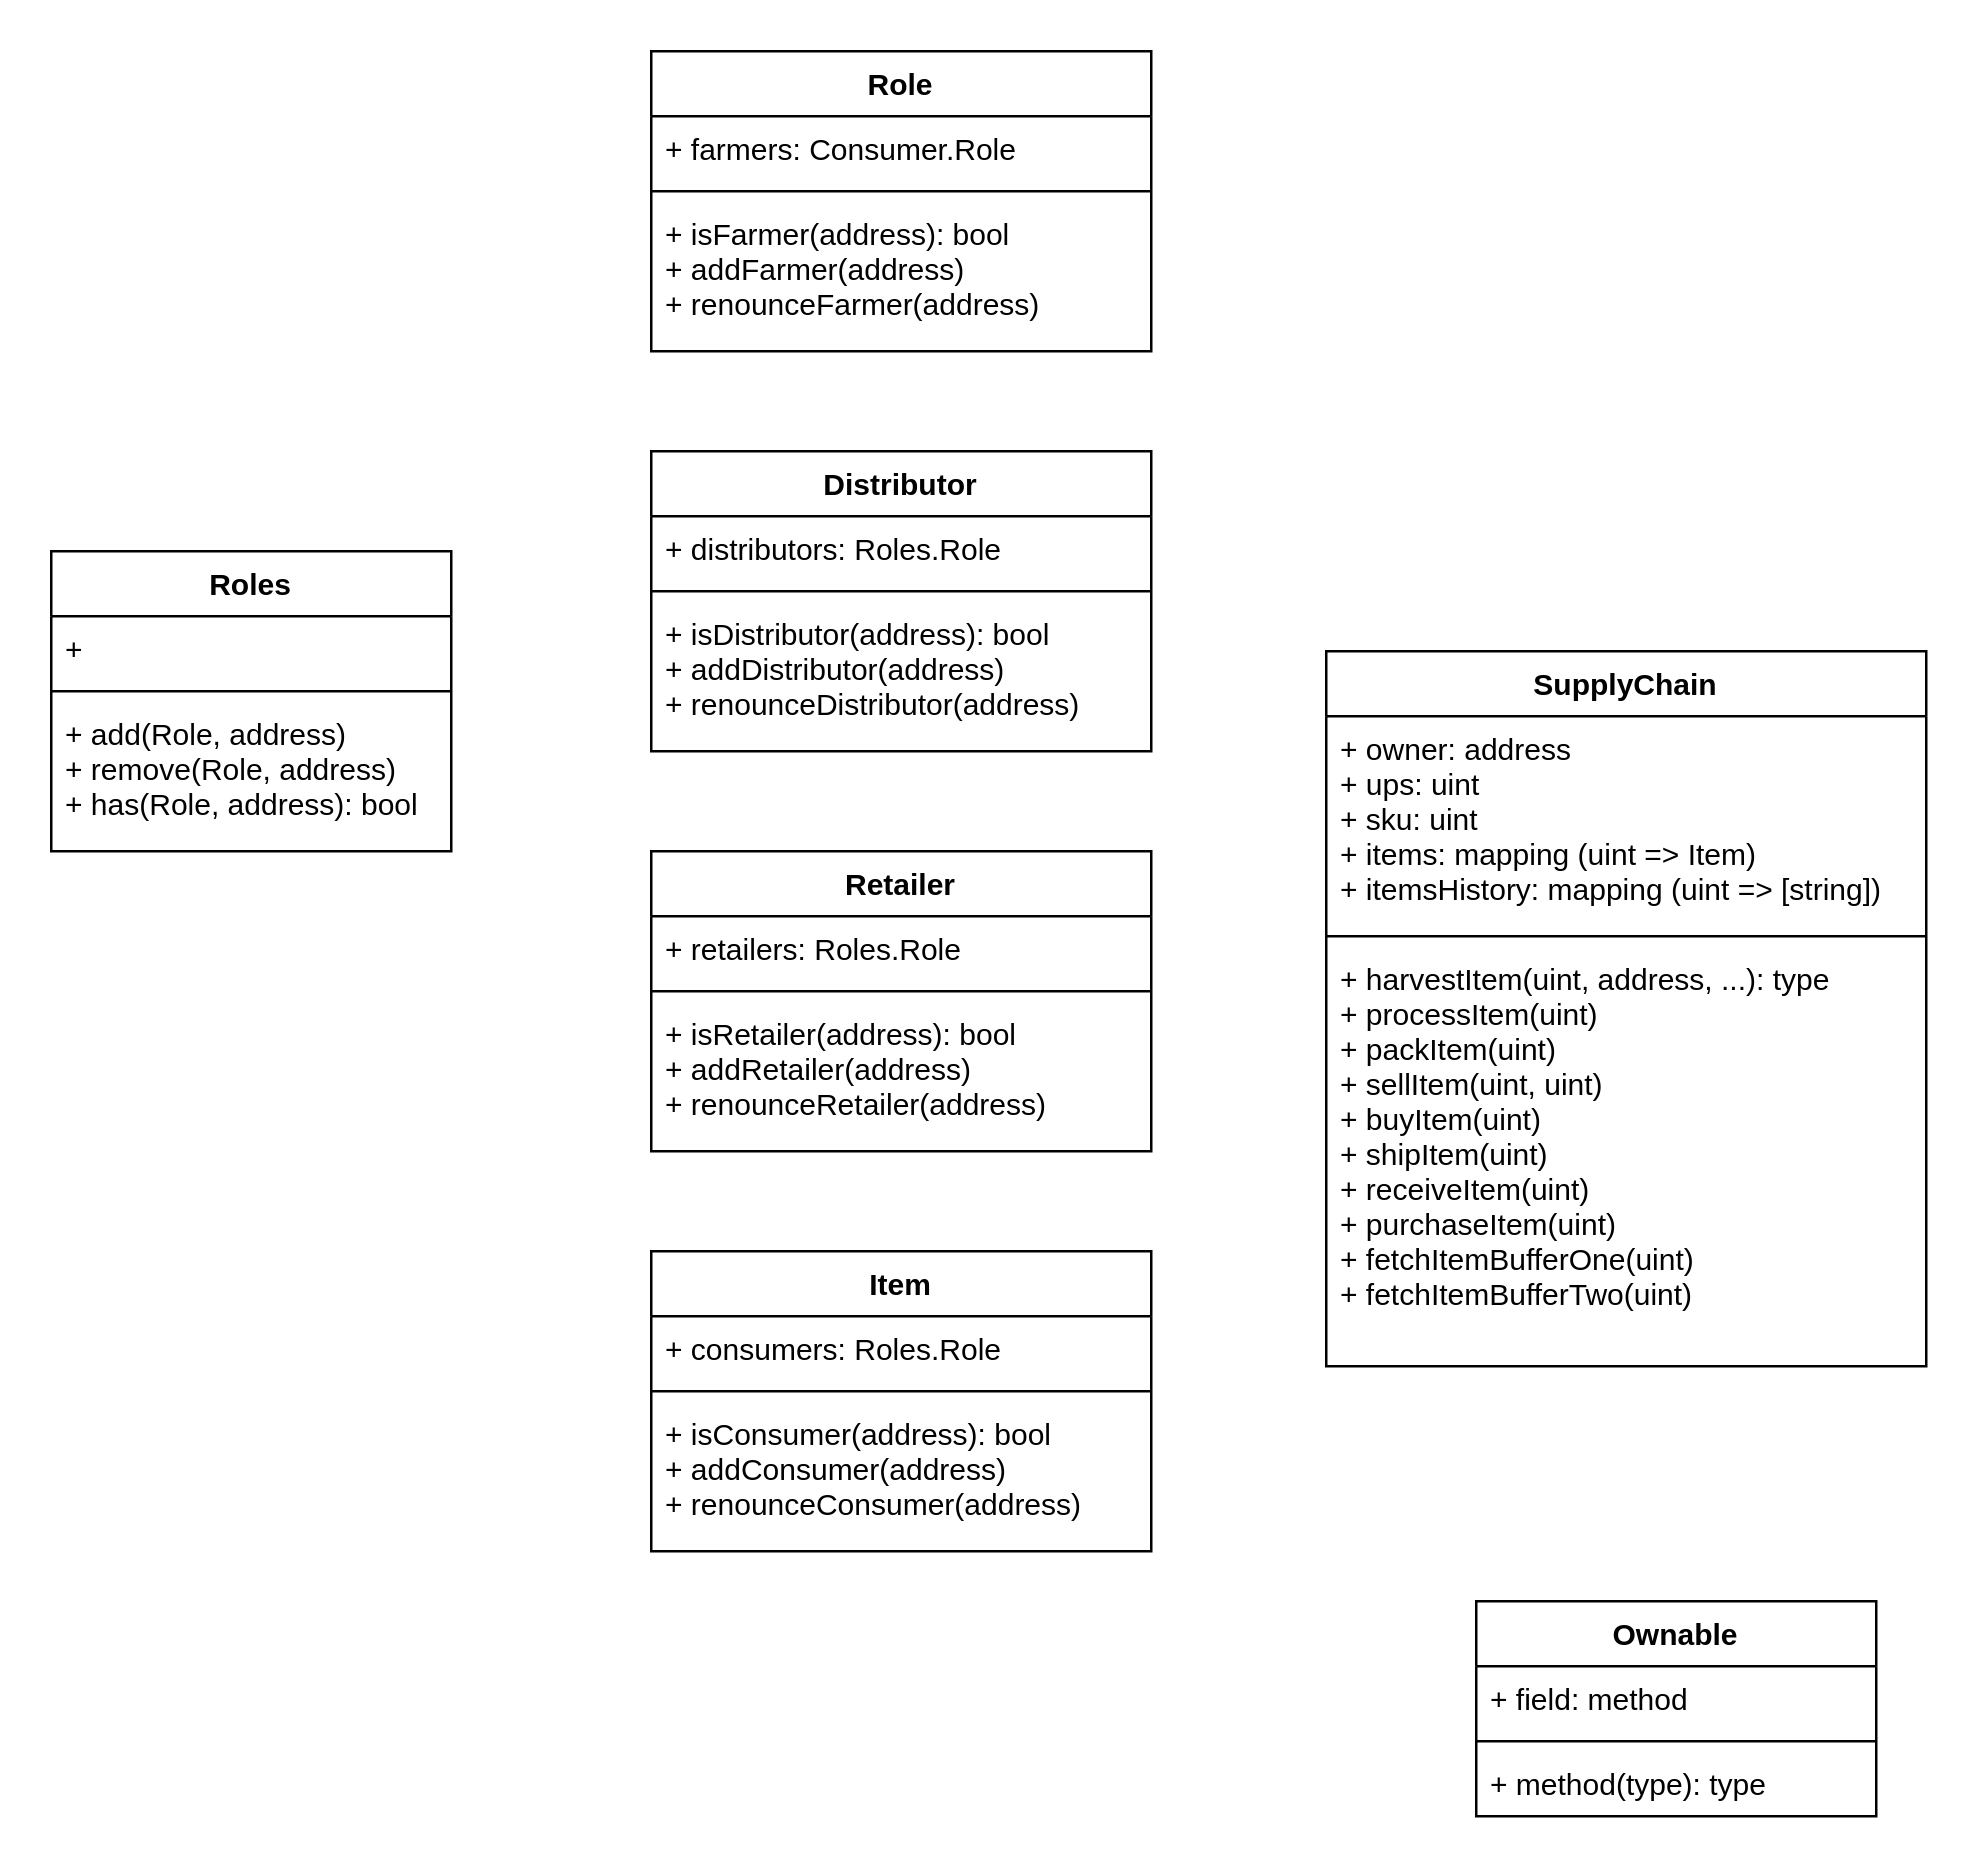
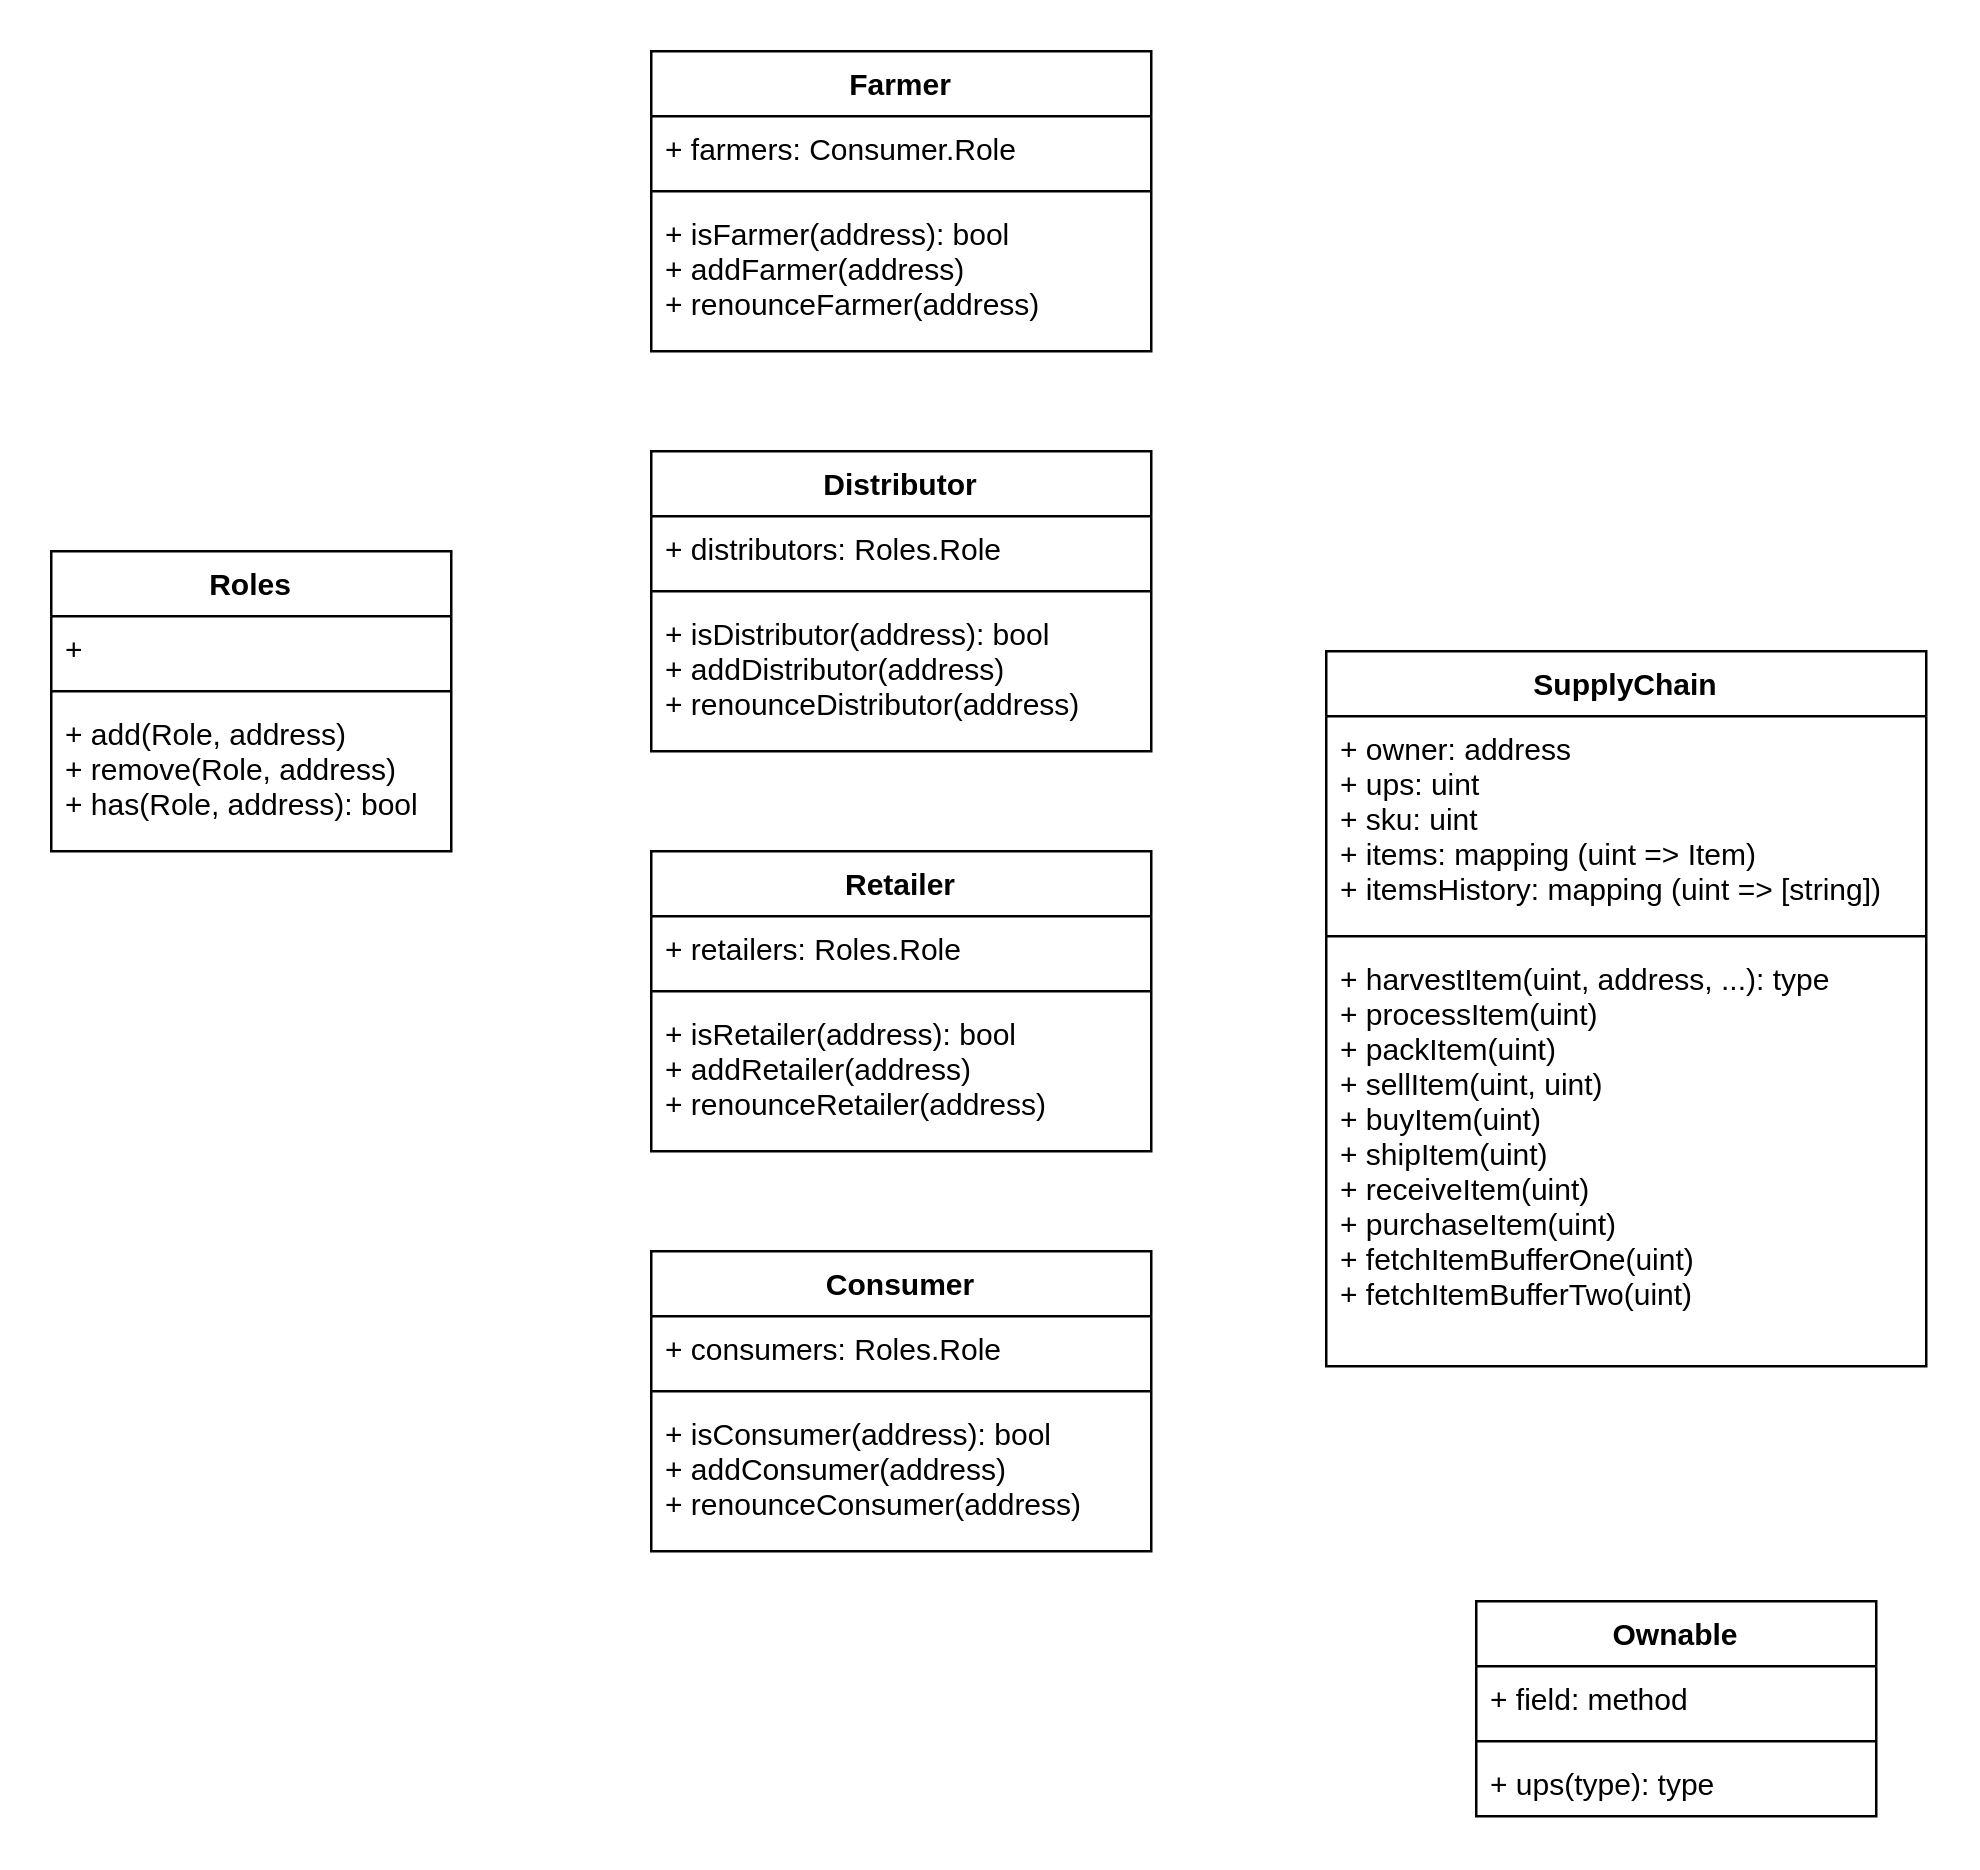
node "Role": label "Role" -> "Farmer"
node "Item": label "Item" -> "Consumer"
node "+ method(type): type": label "+ method(type): type" -> "+ ups(type): type"
